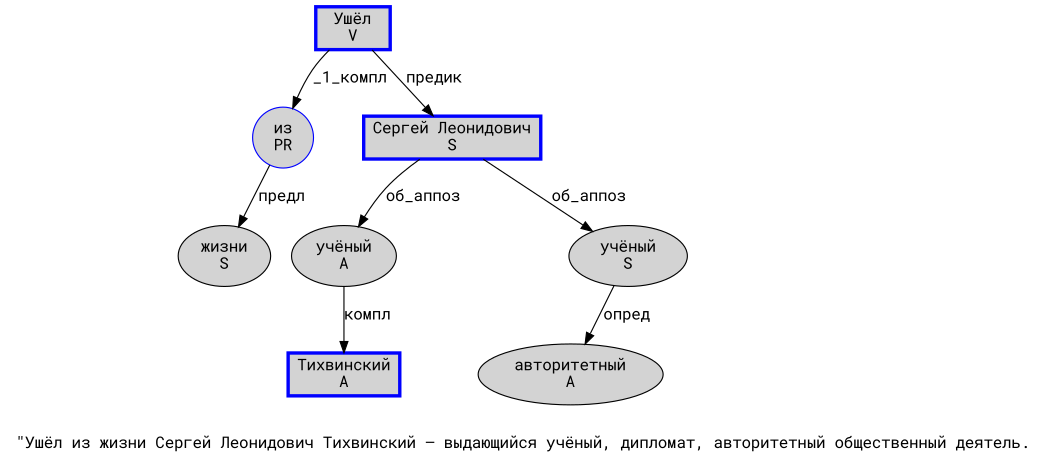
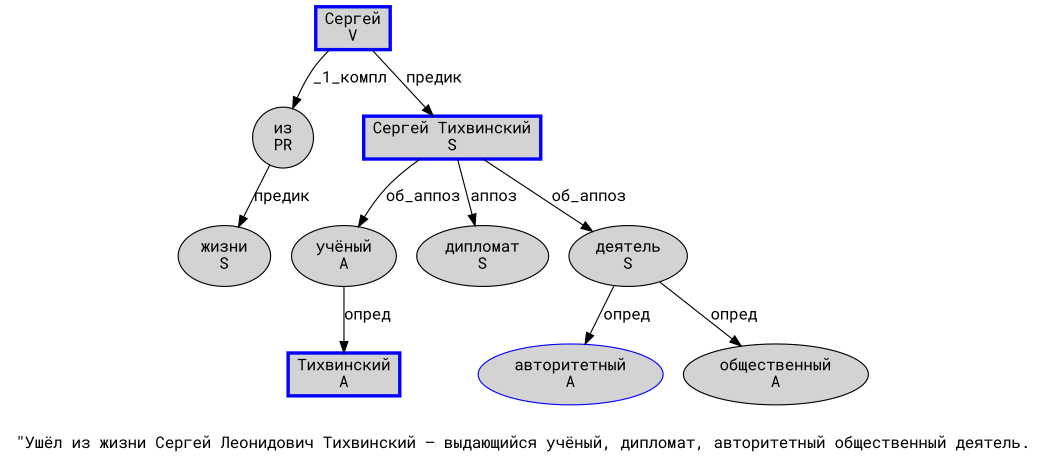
node "Ушёл V": label "Ушёл V" -> "Сергей V"
node "из PR": color blue -> black
node "Сергей Леонидович S": label "Сергей Леонидович S" -> "Сергей Тихвинский S"
edge "из PR" -> "жизни S": label "предл" -> "предик"
node "дипломат S": added
node "учёный S": label "учёный S" -> "деятель S"
edge "учёный A" -> "Тихвинский A": label "компл" -> "опред"
node "авторитетный A": color black -> blue
node "общественный A": added
